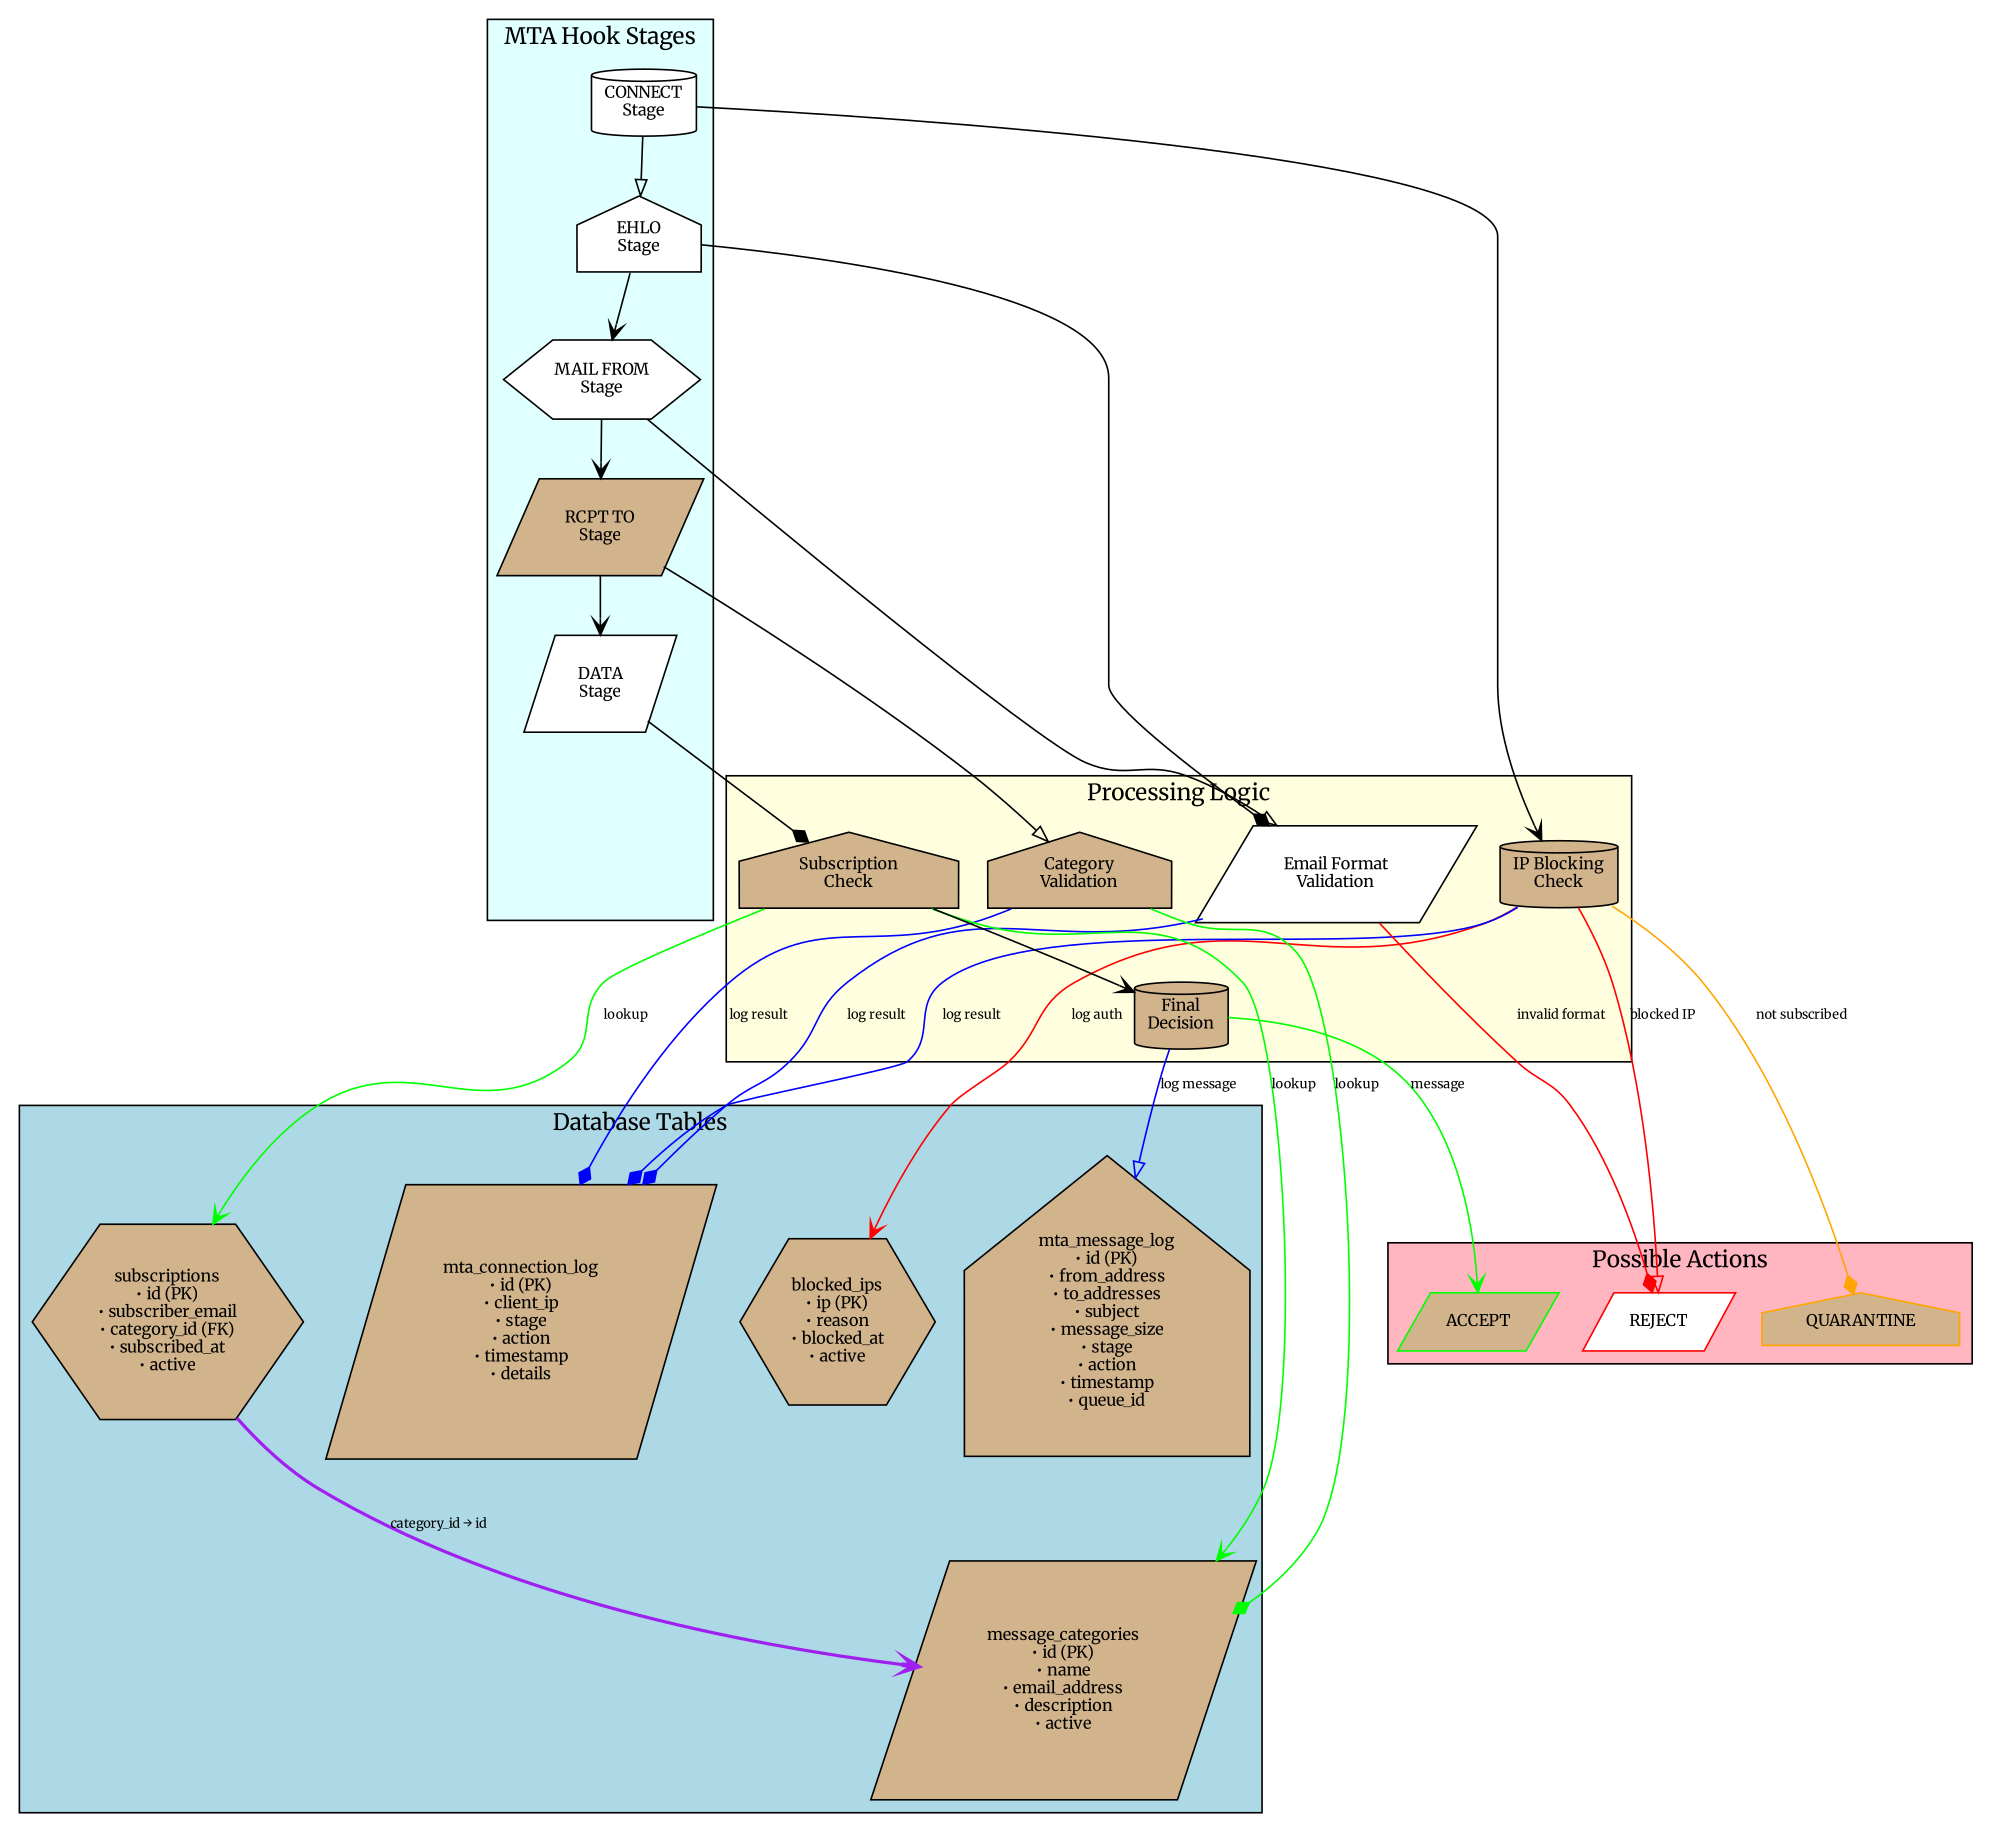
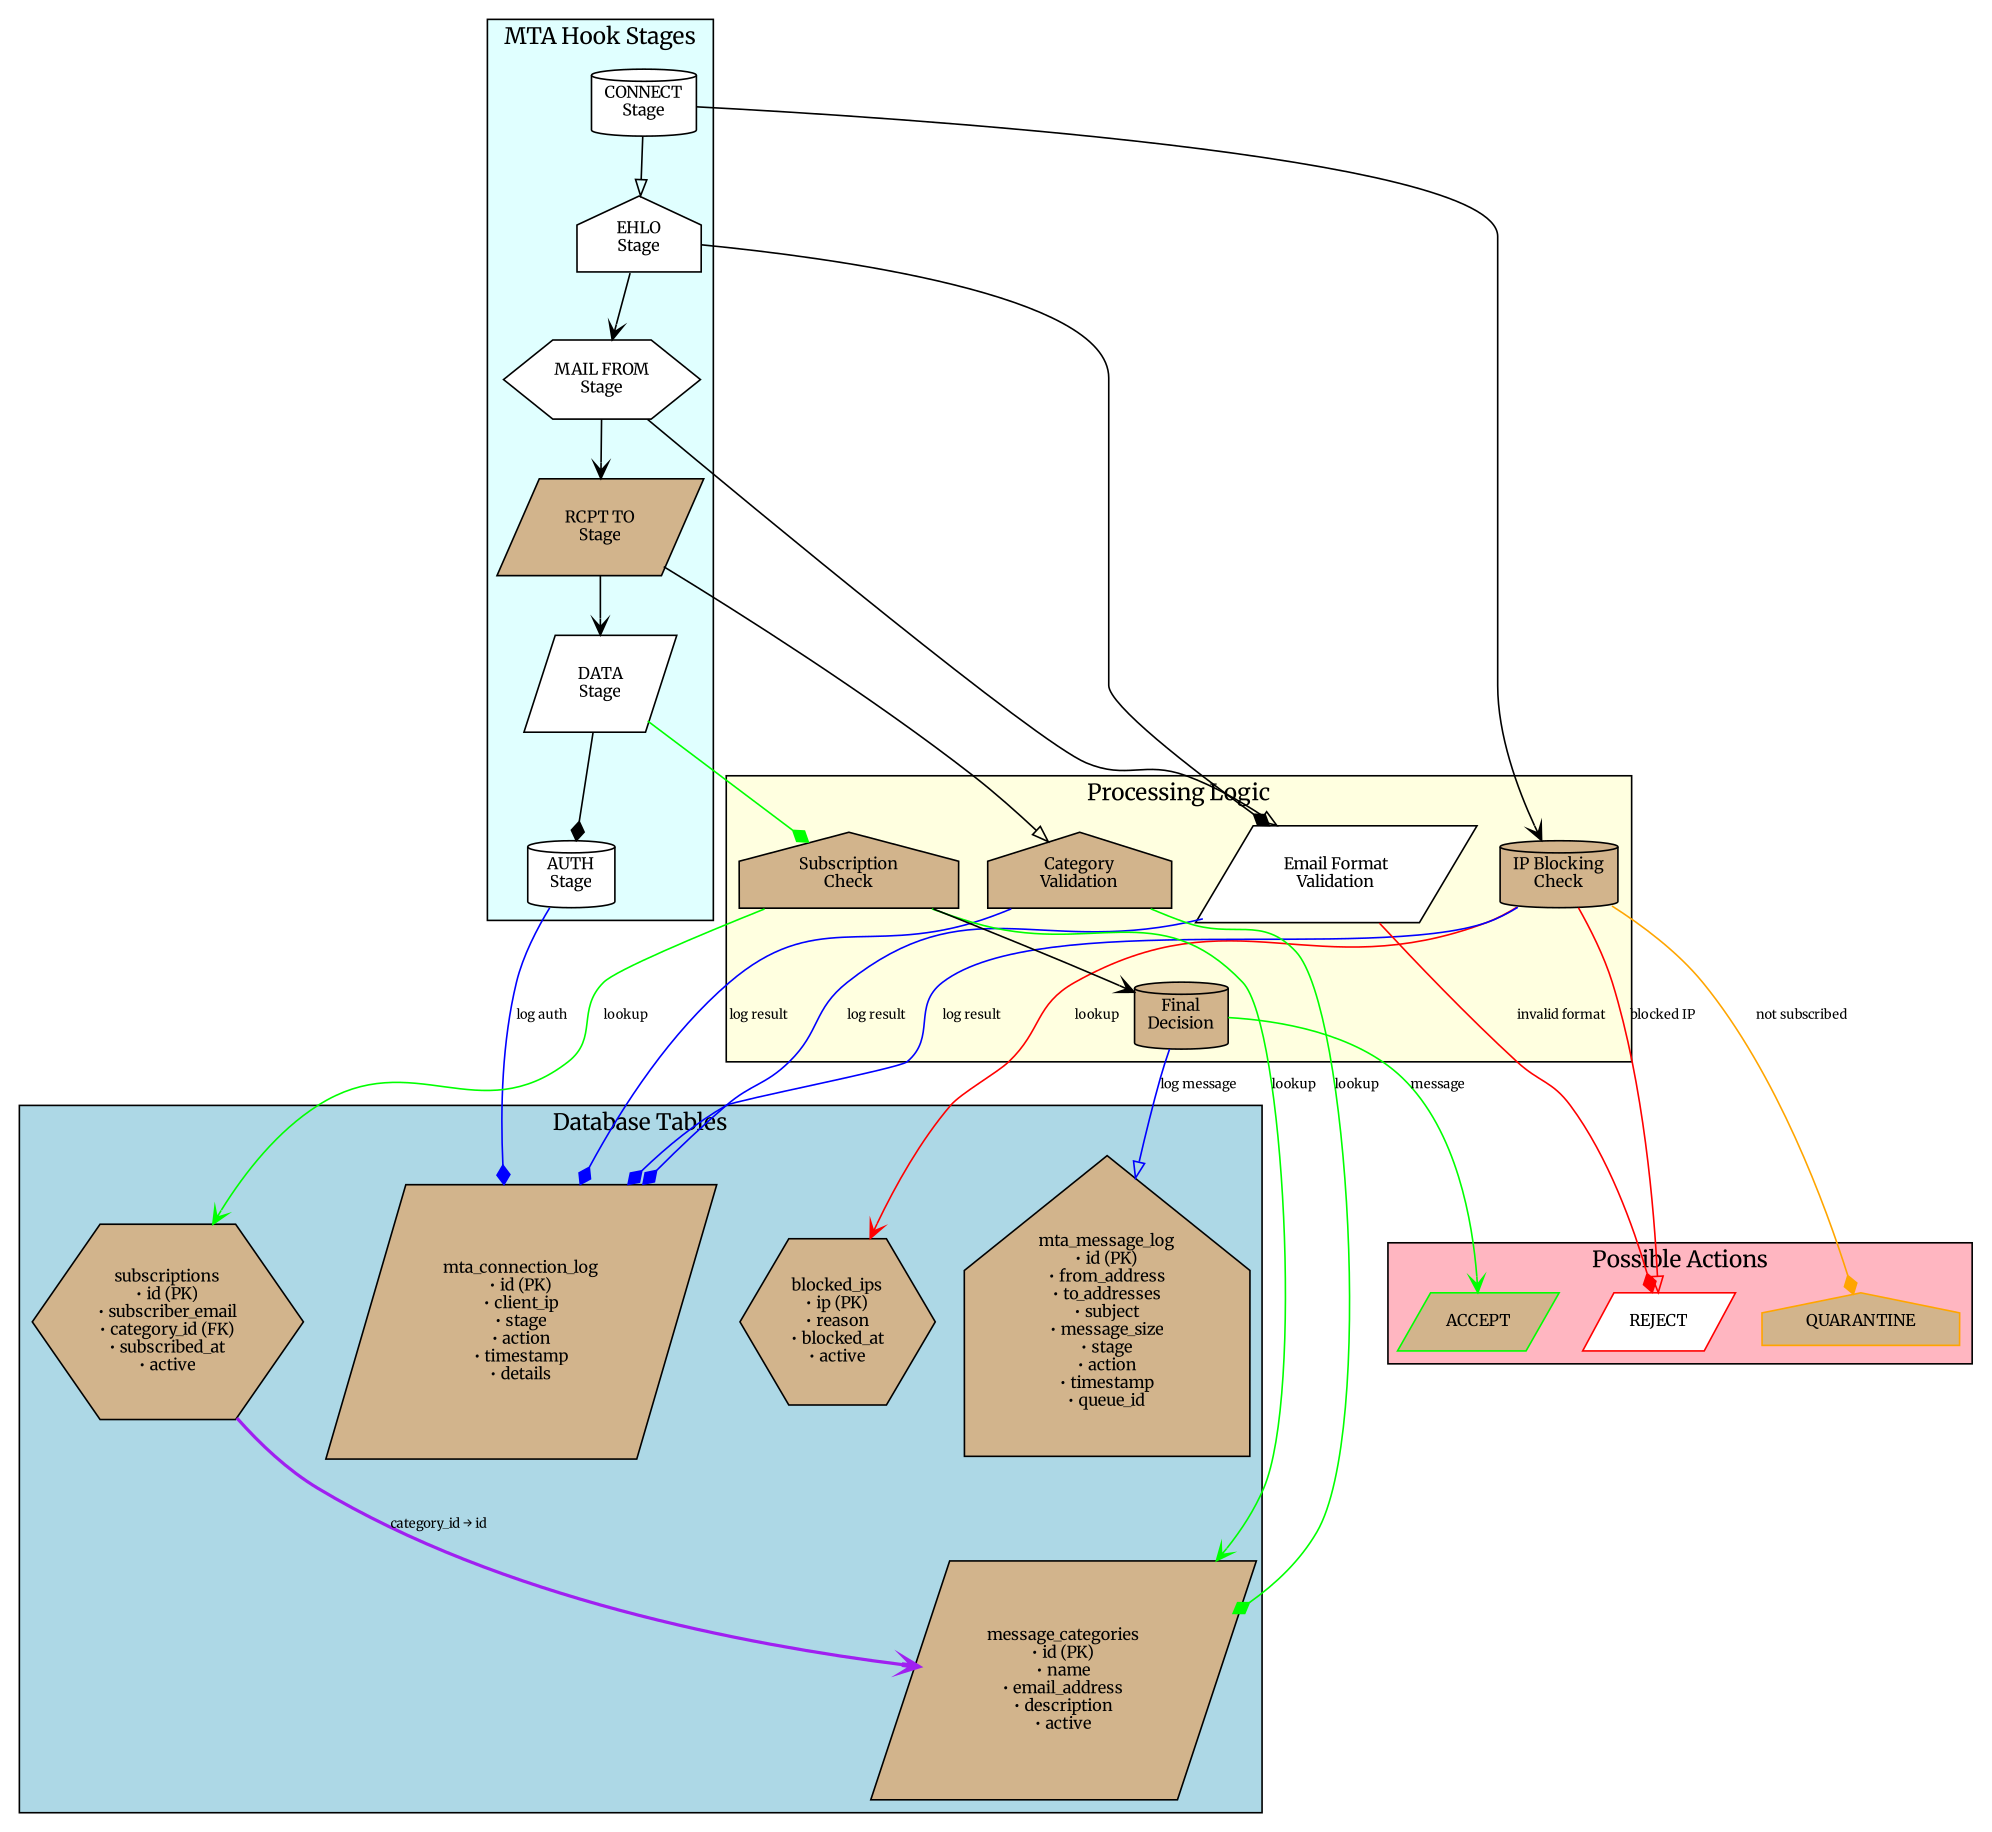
edge "DATA Stage" -> "Subscription Check": color black -> green
node "AUTH Stage": added
edge "IP Blocking Check" -> "blocked_ips • ip (PK) • reason • blocked_at • active": label "log auth" -> "lookup"
